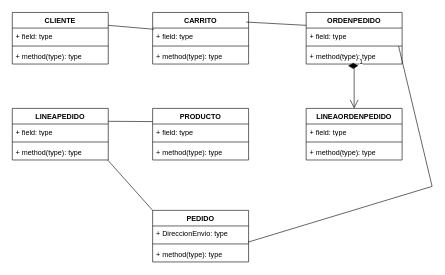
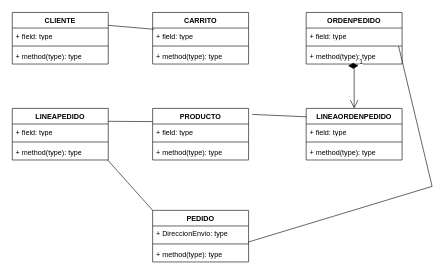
edge "CARRITO" -- "ORDENPEDIDO": removed
edge "PRODUCTO" -- "LINEAORDENPEDIDO": added
